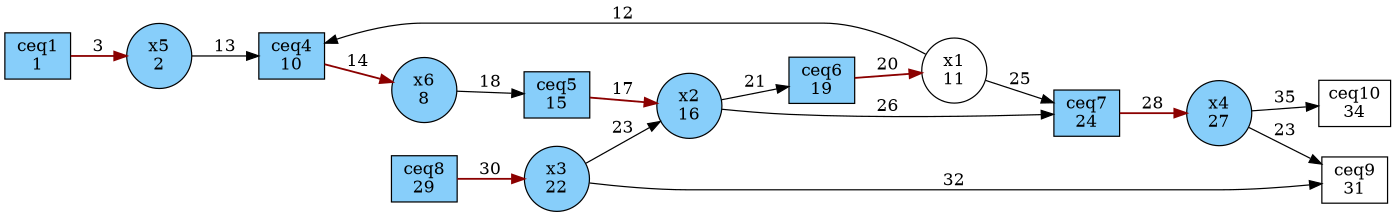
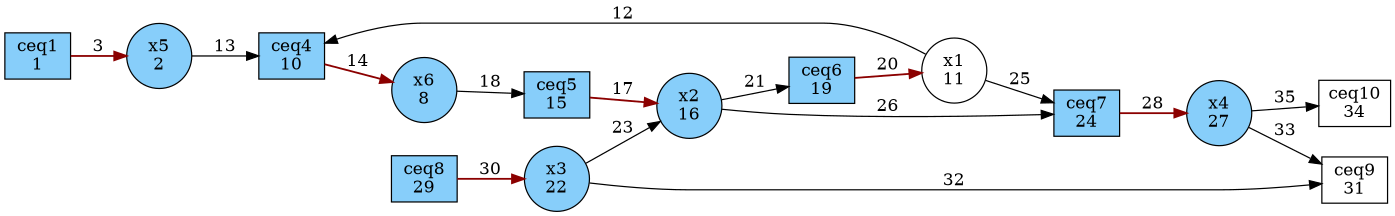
edge "x4 27" -> "ceq9 31": label "23" -> "33"
